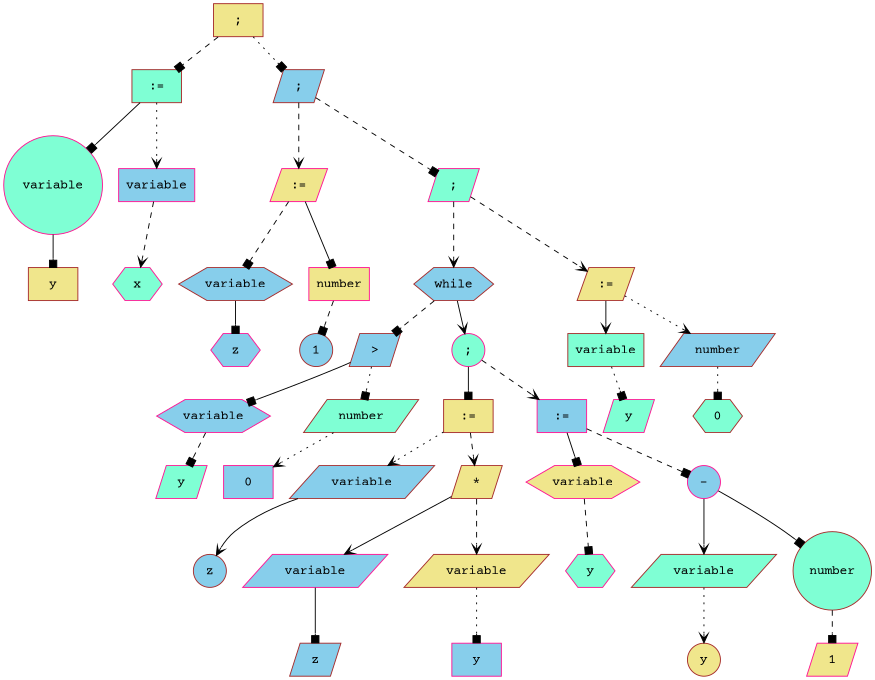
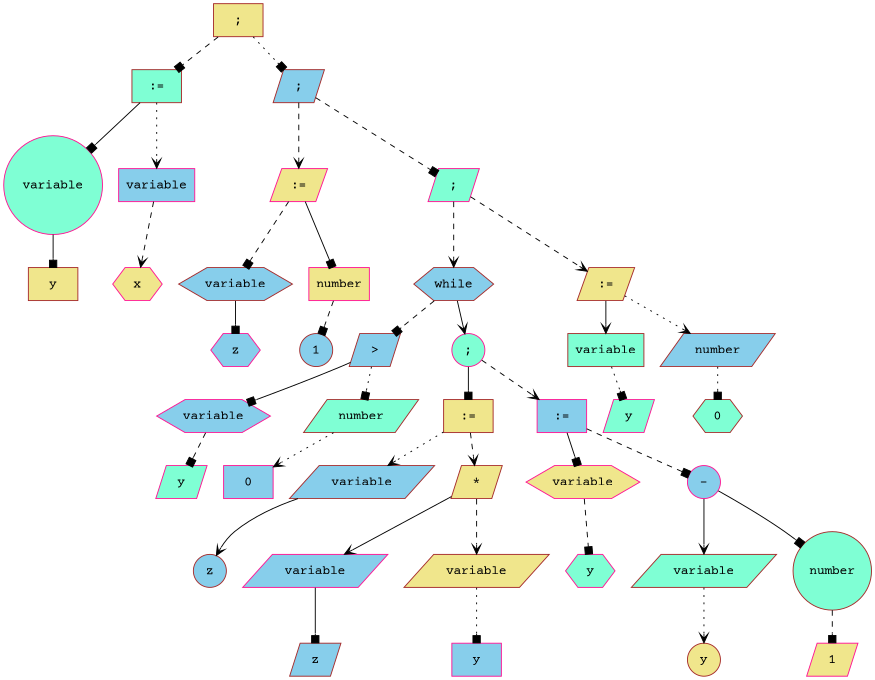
node "x": fillcolor aquamarine -> khaki
